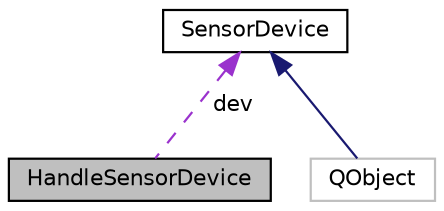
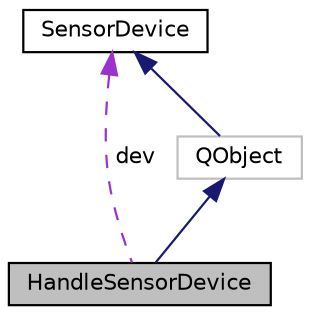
edge "HandleSensorDevice" -> "QObject": added
